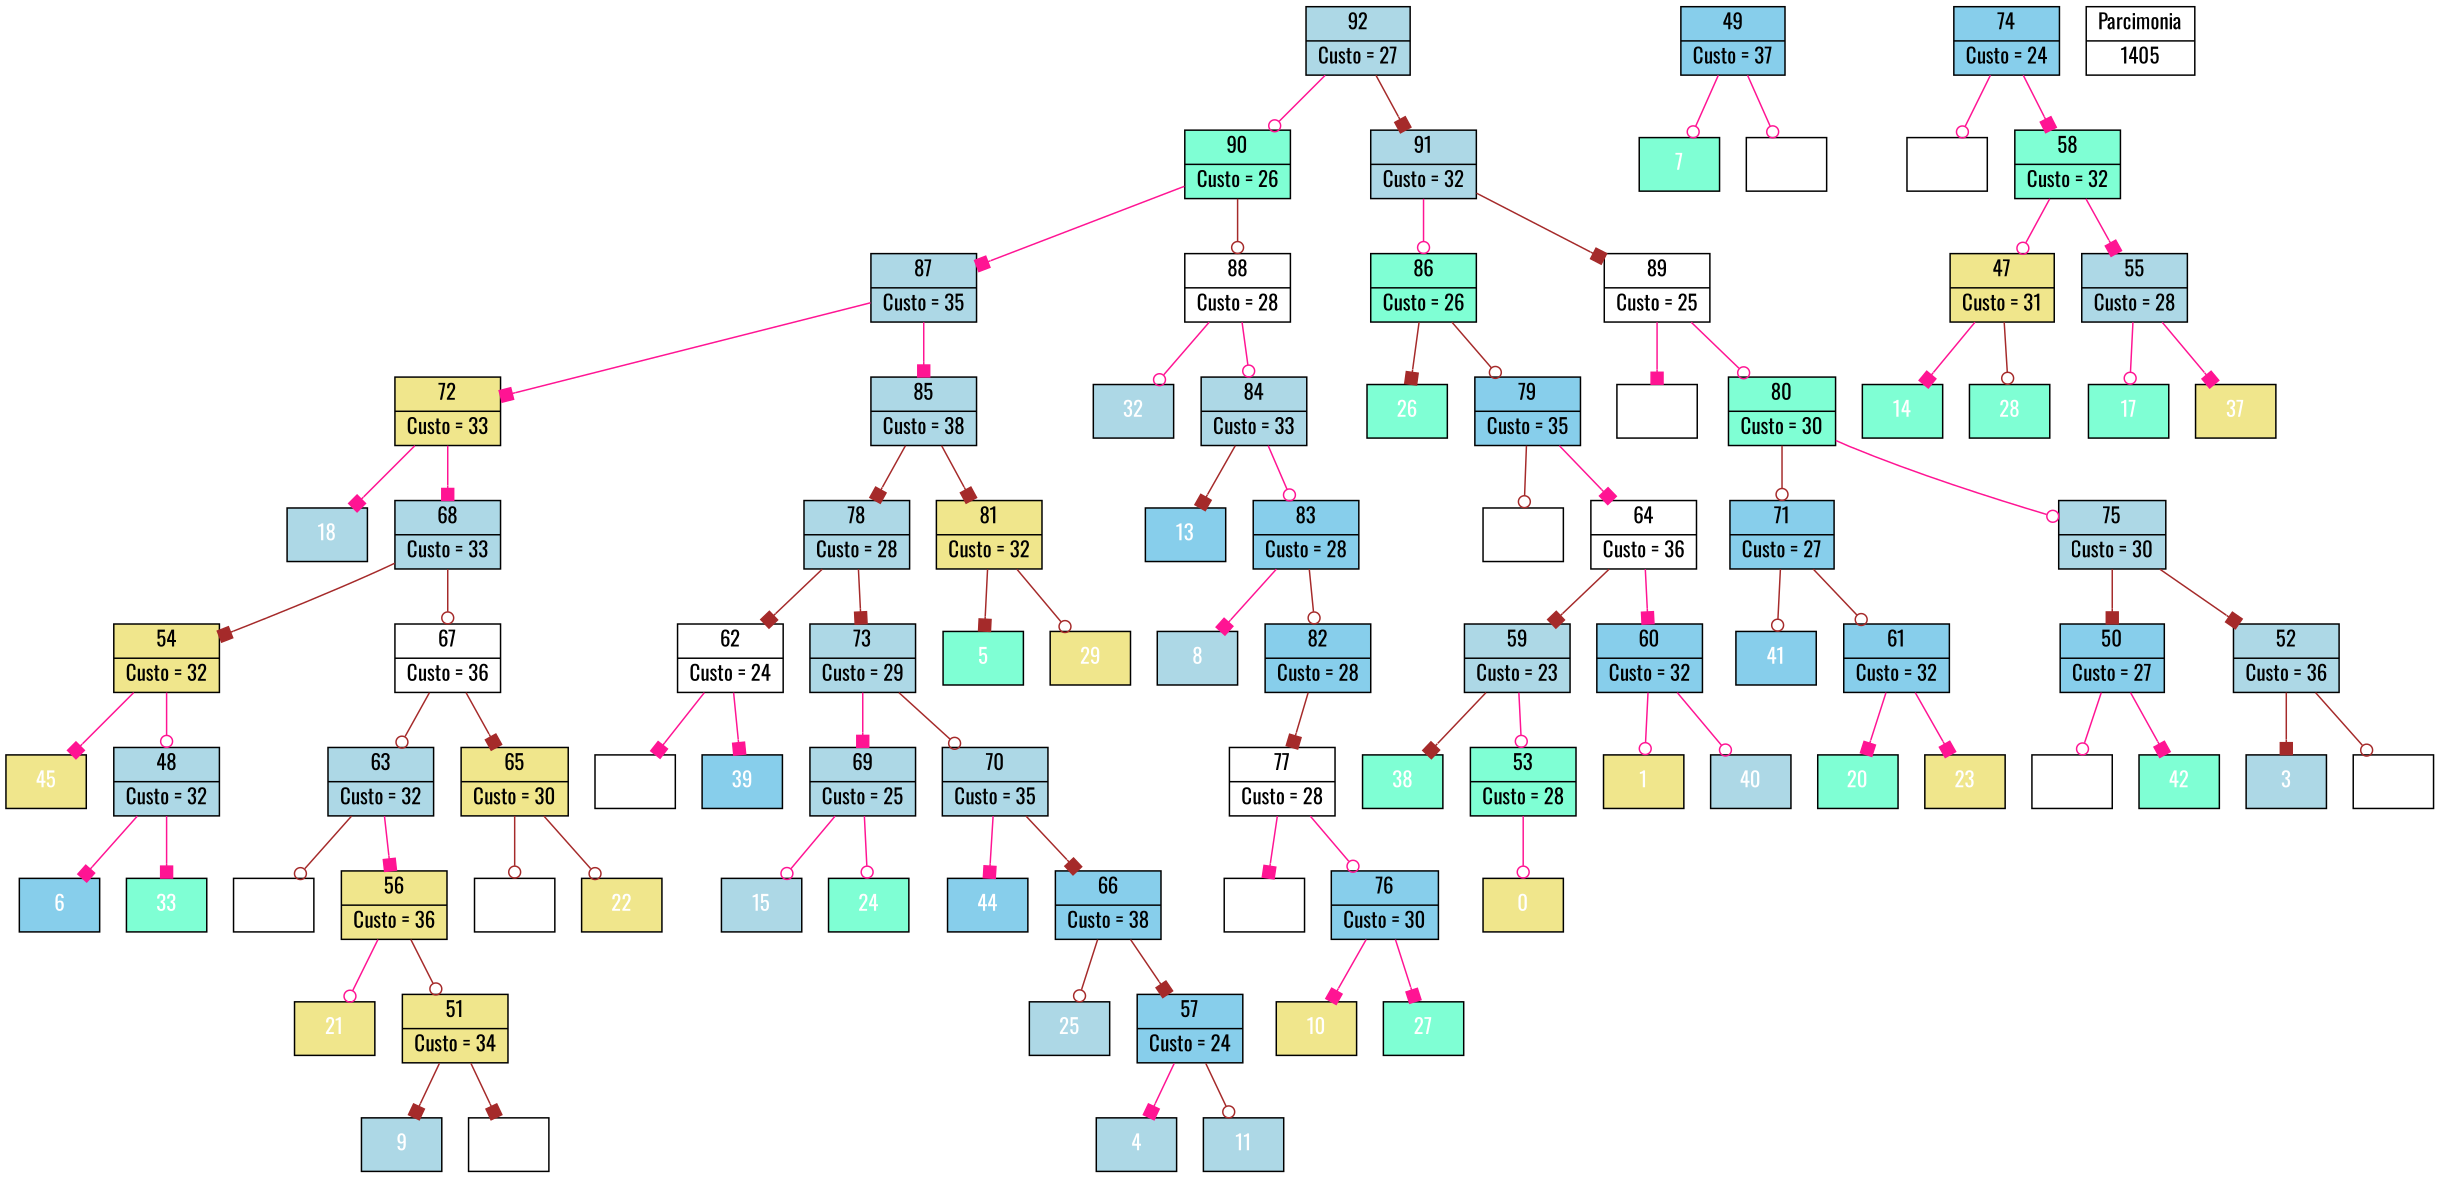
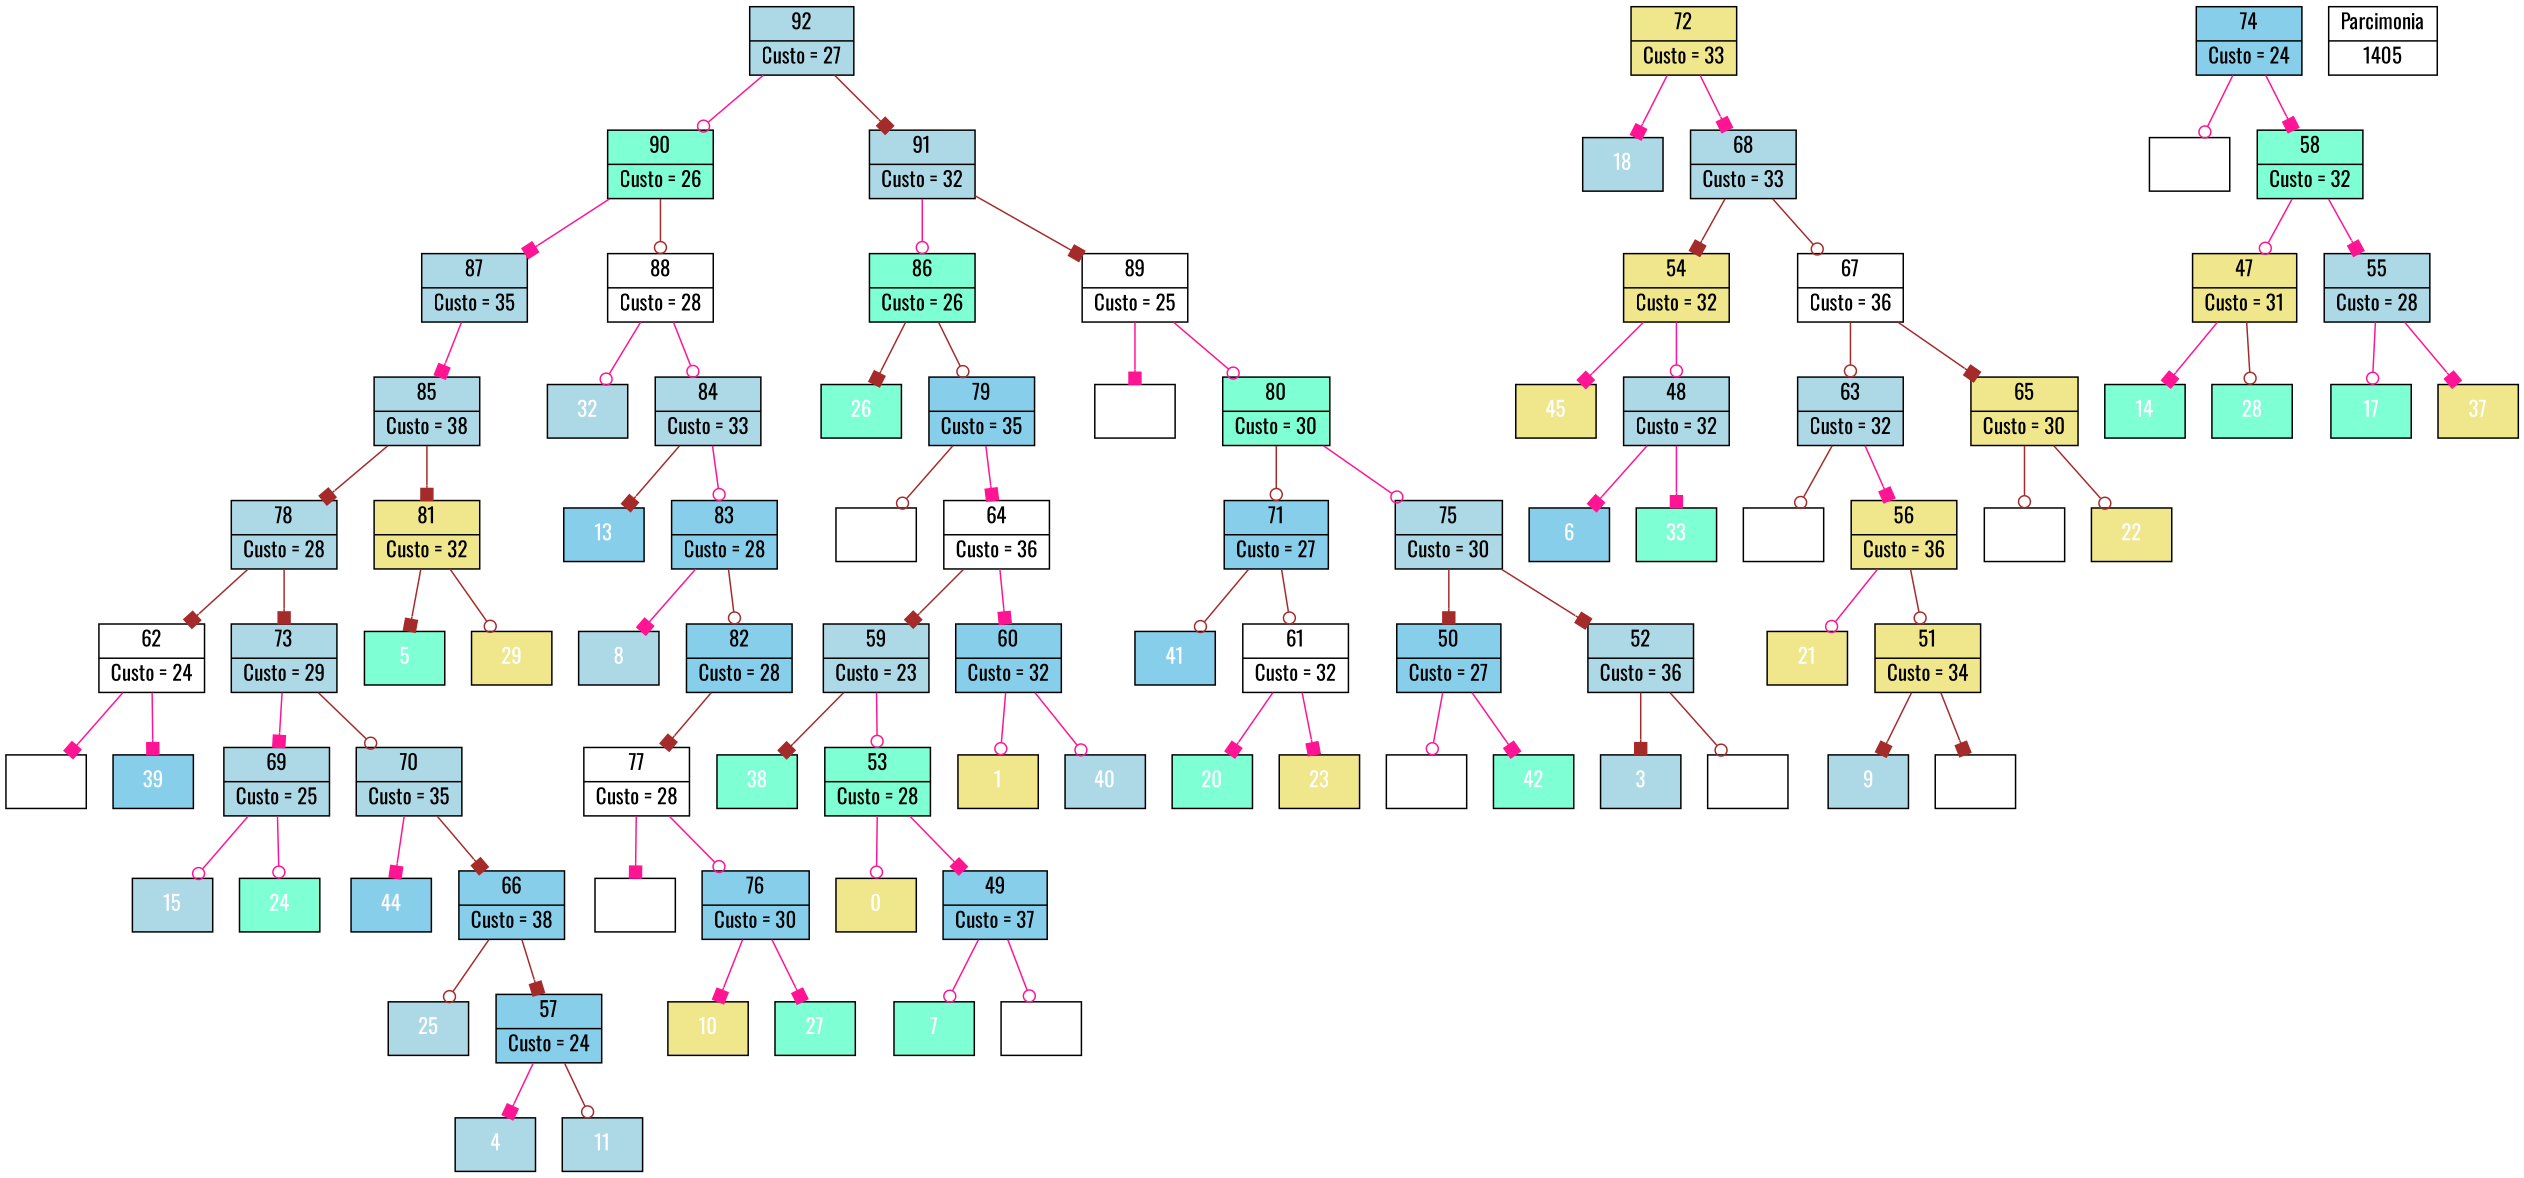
edge "87" -> "72": removed
node "61": fillcolor skyblue -> white
edge "53" -> "49": added
